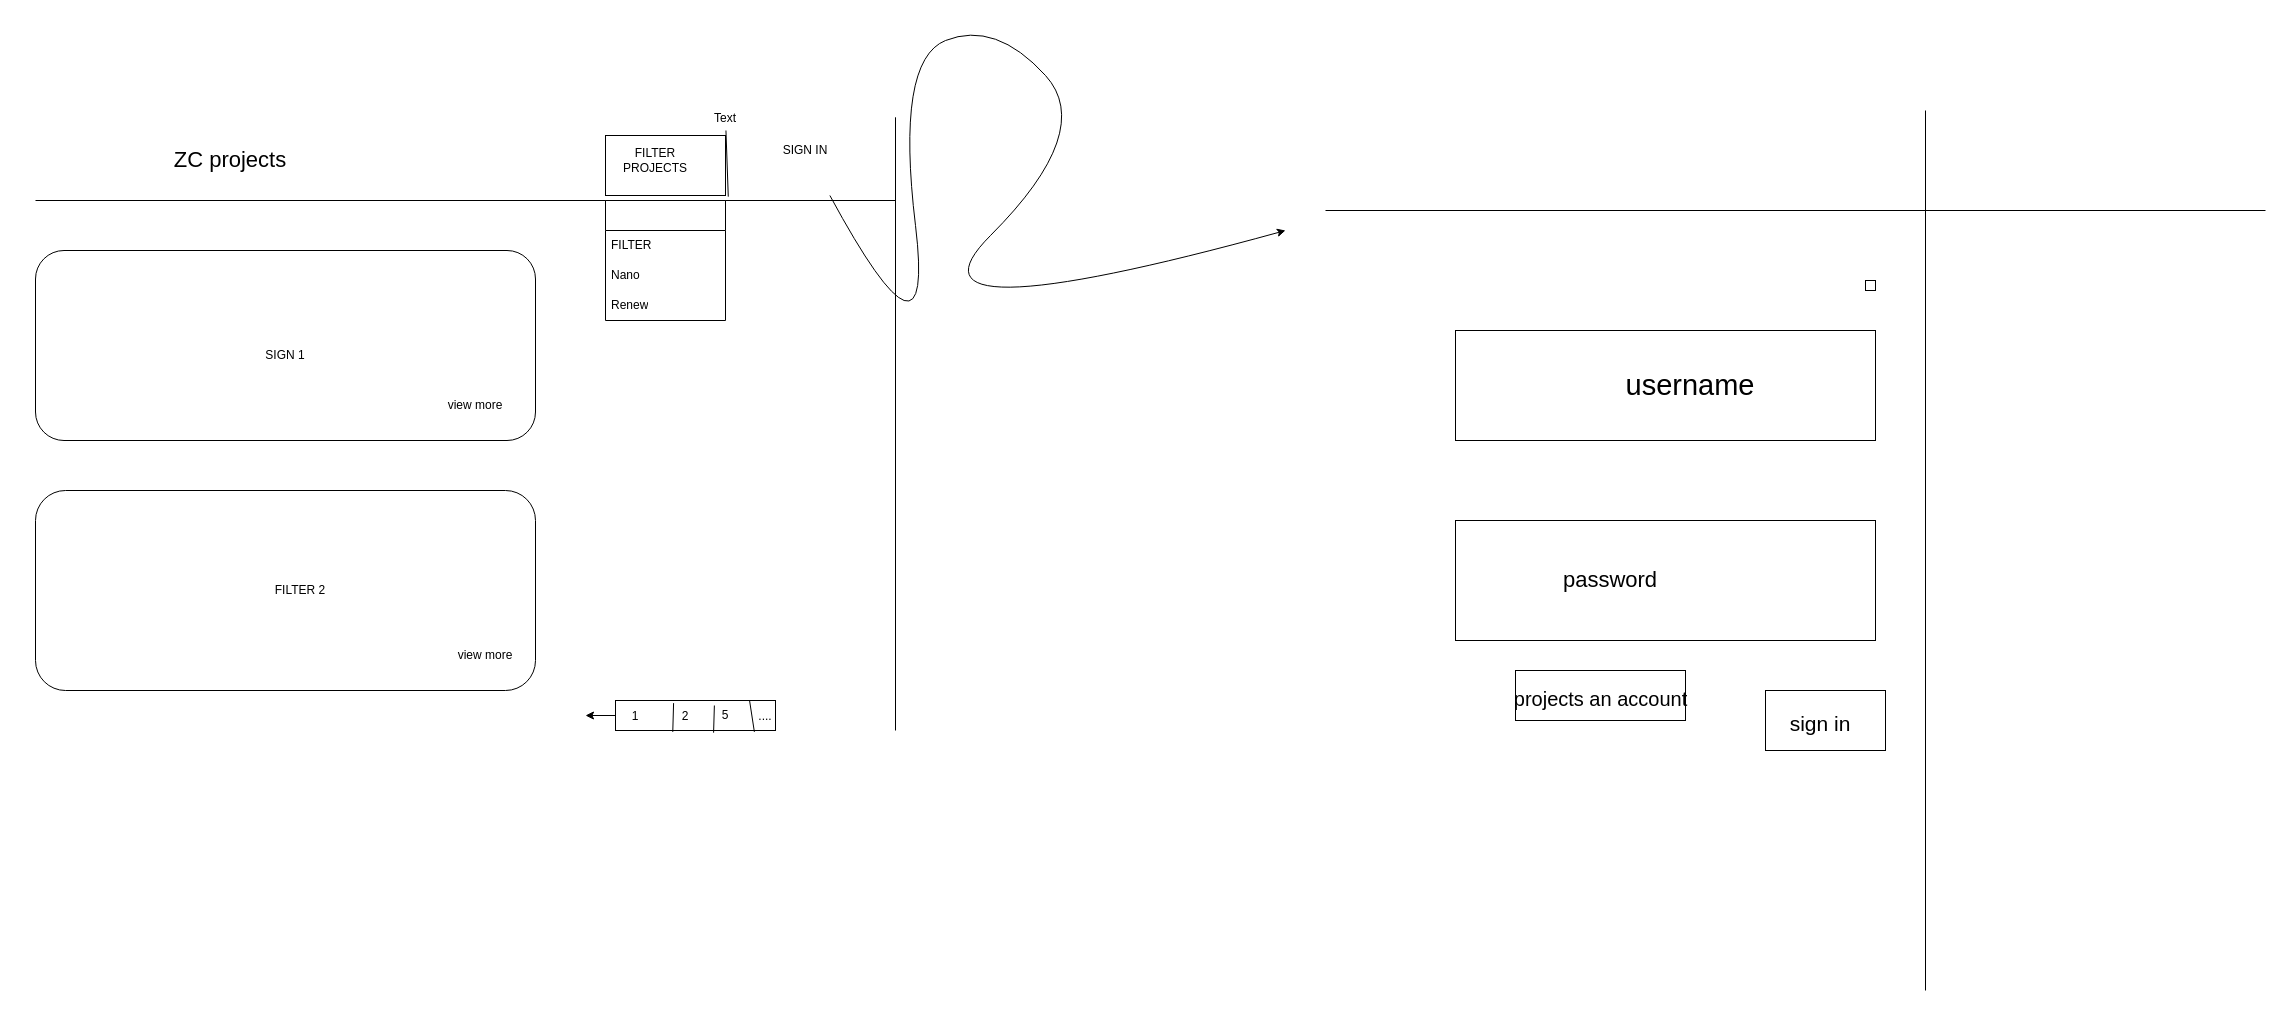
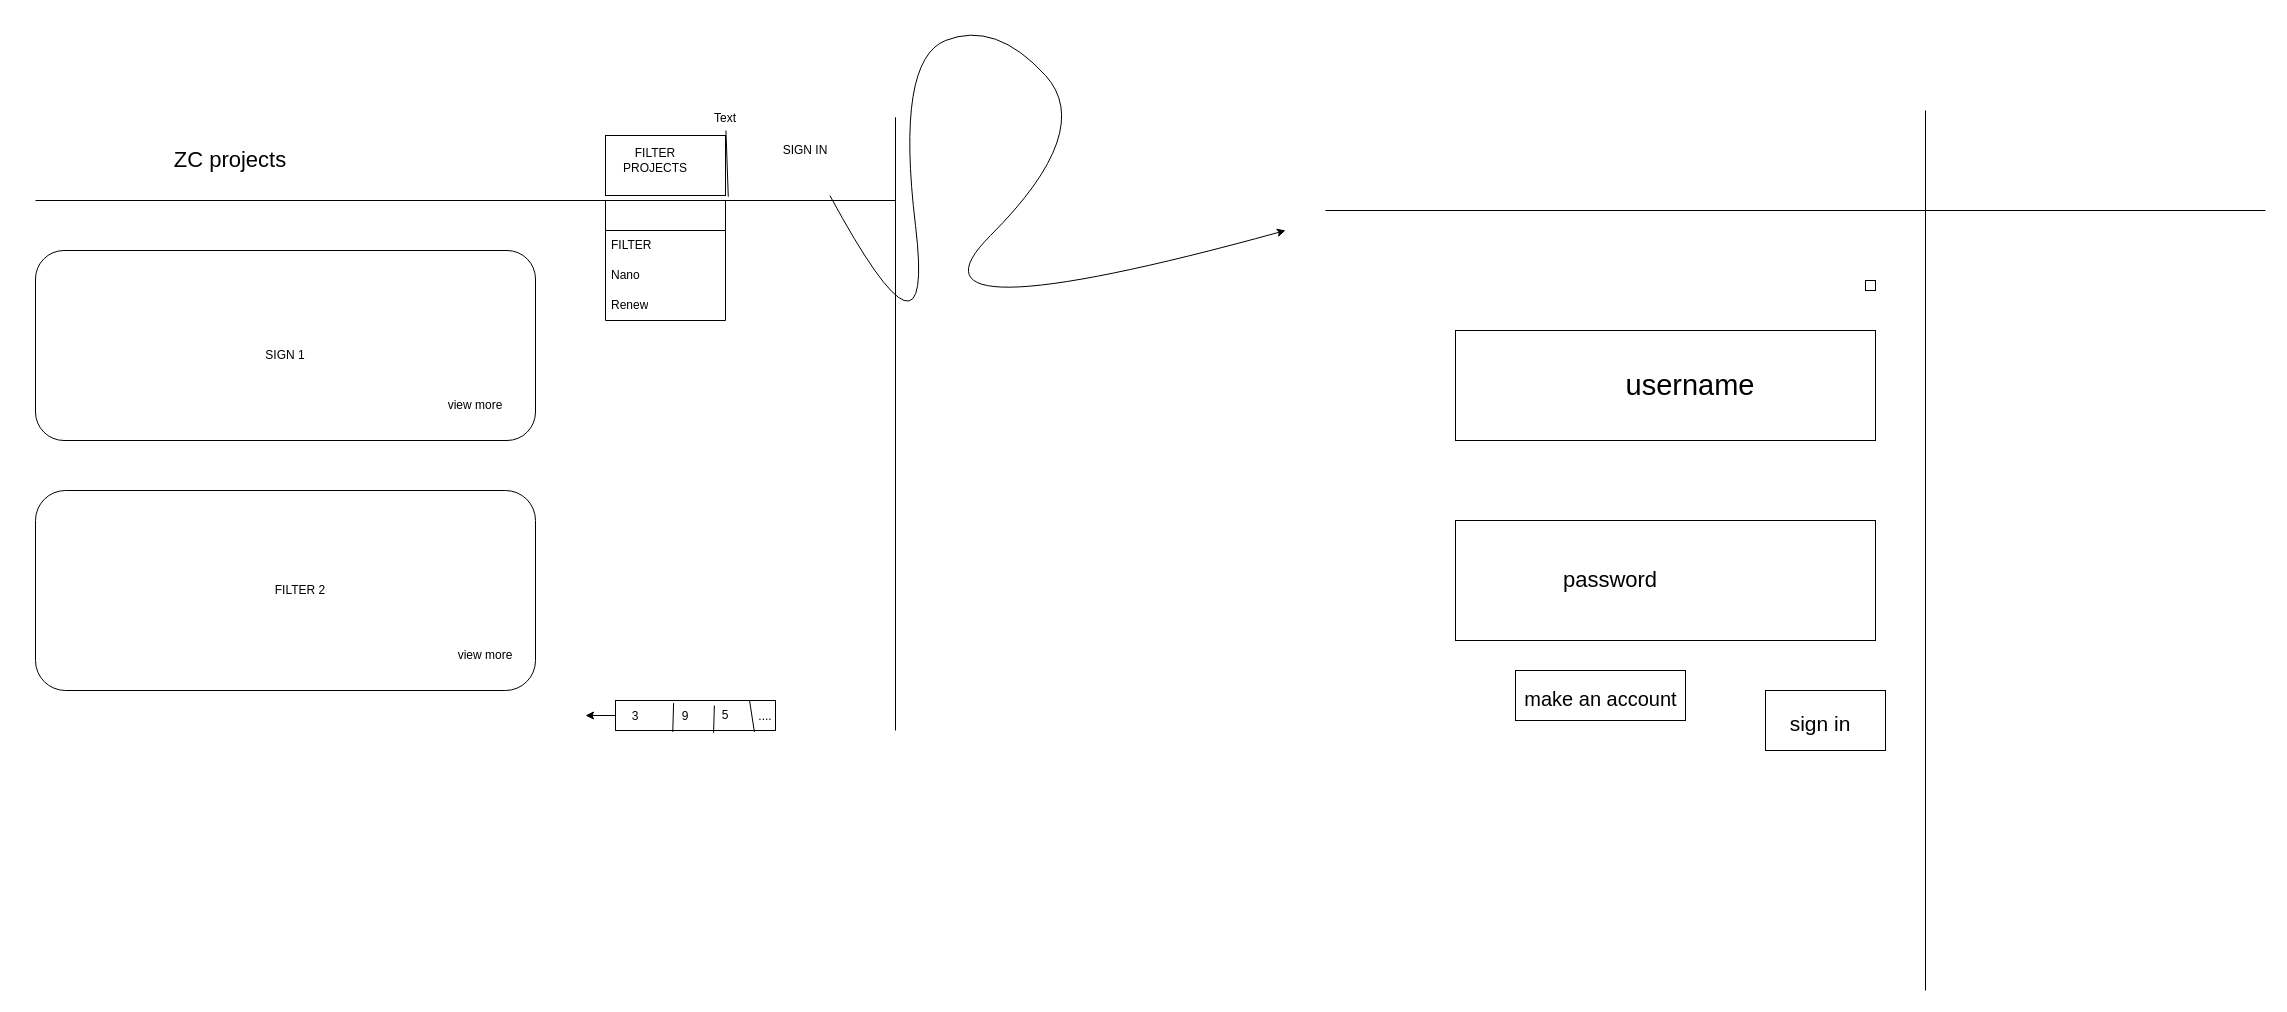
node "projects an account": label "projects an account" -> "make an account"
node "1": label "1" -> "3"
node "2": label "2" -> "9"
